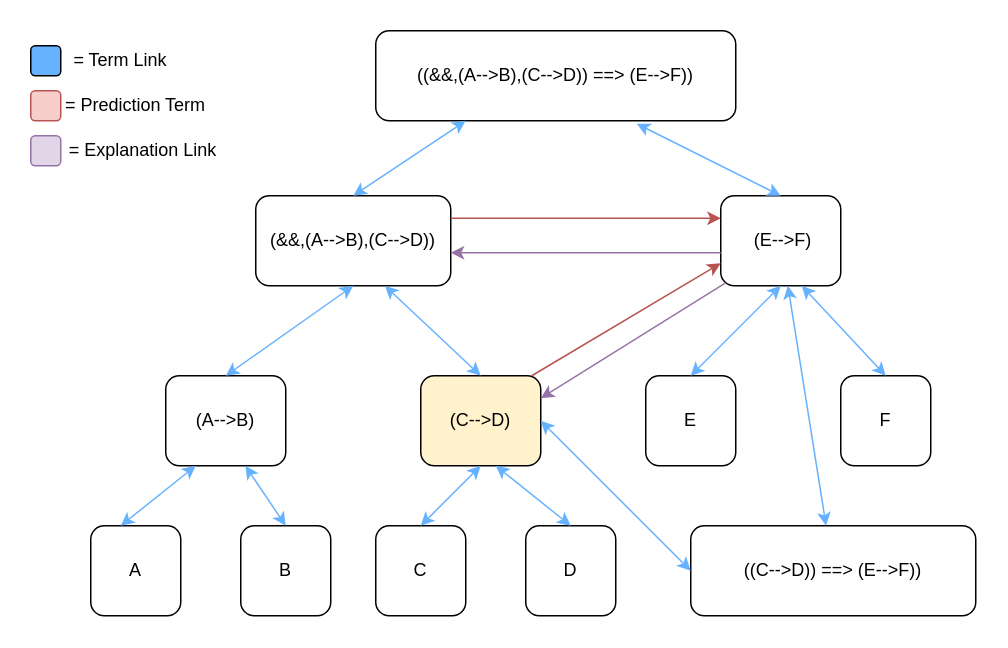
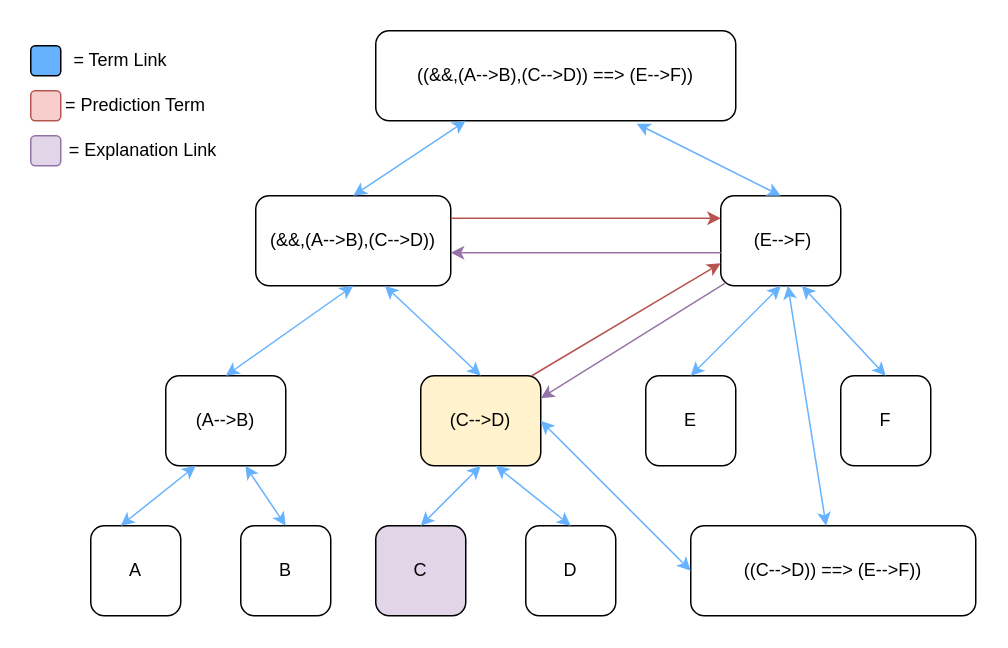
node "C": fillcolor #ffffff -> #e1d5e7
